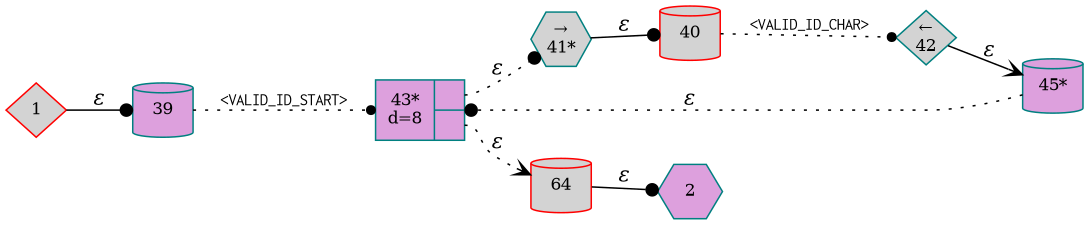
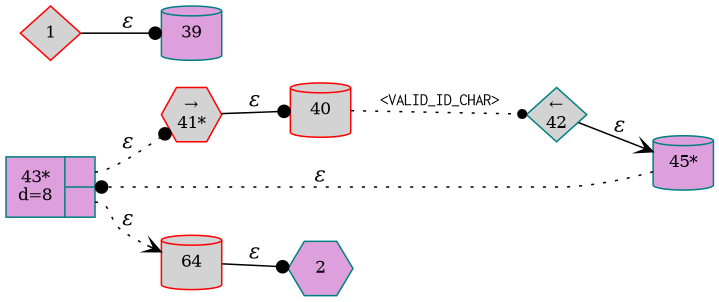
node "→ 41*": color teal -> red
edge "39" -> "43*": removed, label "<VALID_ID_START>"
